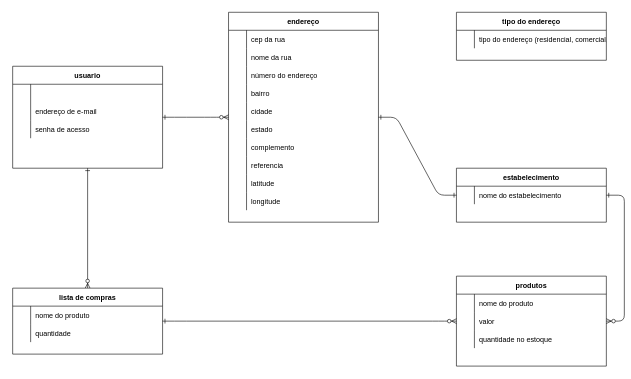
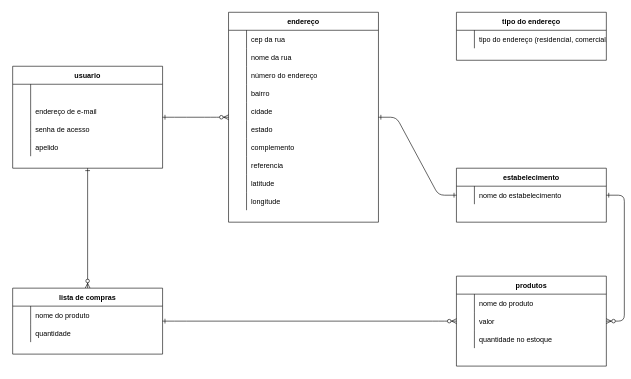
node "apelido": added
